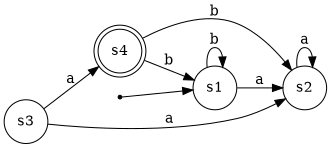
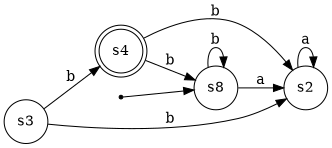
edge "s3" -> "s4": label "a" -> "b"
node "s1": label "s1" -> "s8"
edge "s3" -> "s2": label "a" -> "b"
